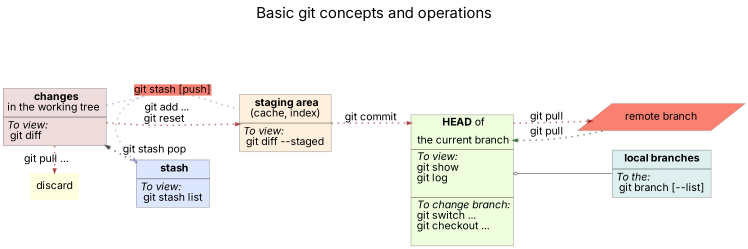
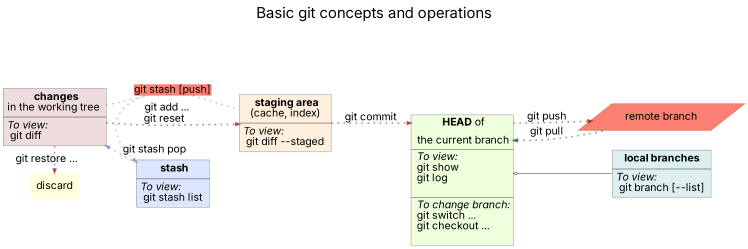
edge "HEAD" -> "remote branch": label "git pull" -> "git push"
edge "stash" -> "changes": color #00000088 -> #00008844
edge "changes" -> "discard": label "git pull ..." -> "git restore ..."
node "local branches": text "To the:" -> "To view:"
